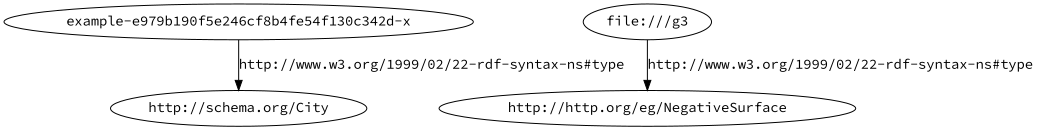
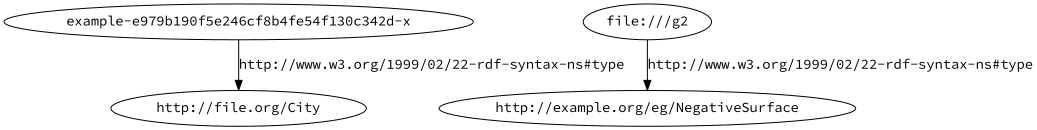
node "file:///g3": label "file:///g3" -> "file:///g2"
node "http://schema.org/City": label "http://schema.org/City" -> "http://file.org/City"
node "http://http.org/eg/NegativeSurface": label "http://http.org/eg/NegativeSurface" -> "http://example.org/eg/NegativeSurface"
